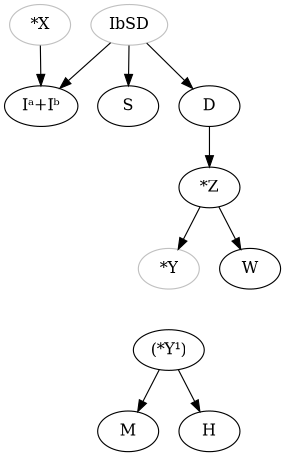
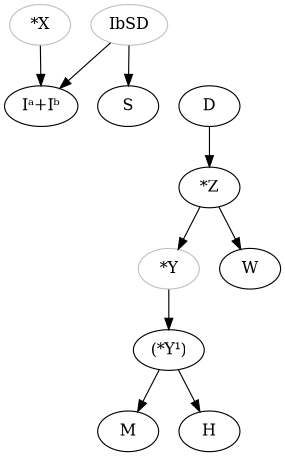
edge "IbSD" -> "D": removed
edge "*Y" -> "(*Y¹)": added
